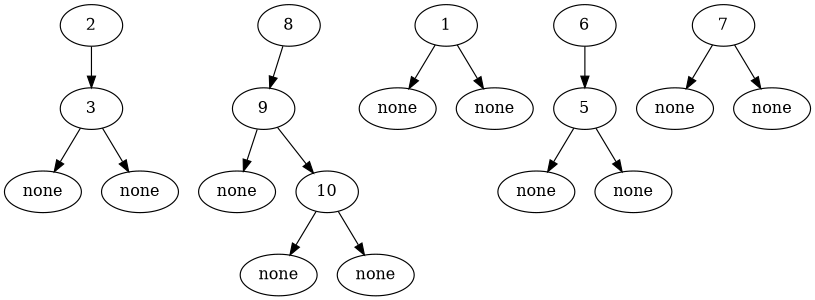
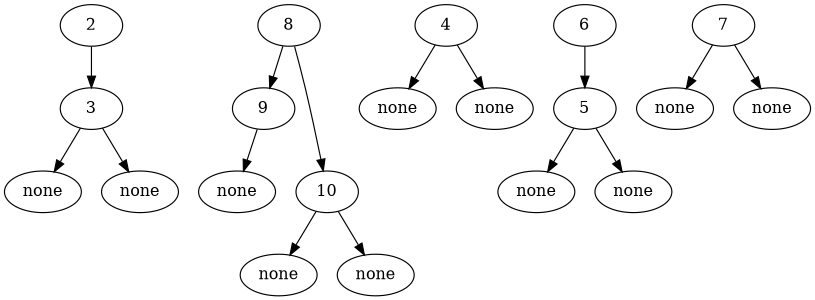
node "1": label "1" -> "4"
edge "9" -> "10": now "8" -> "10"
